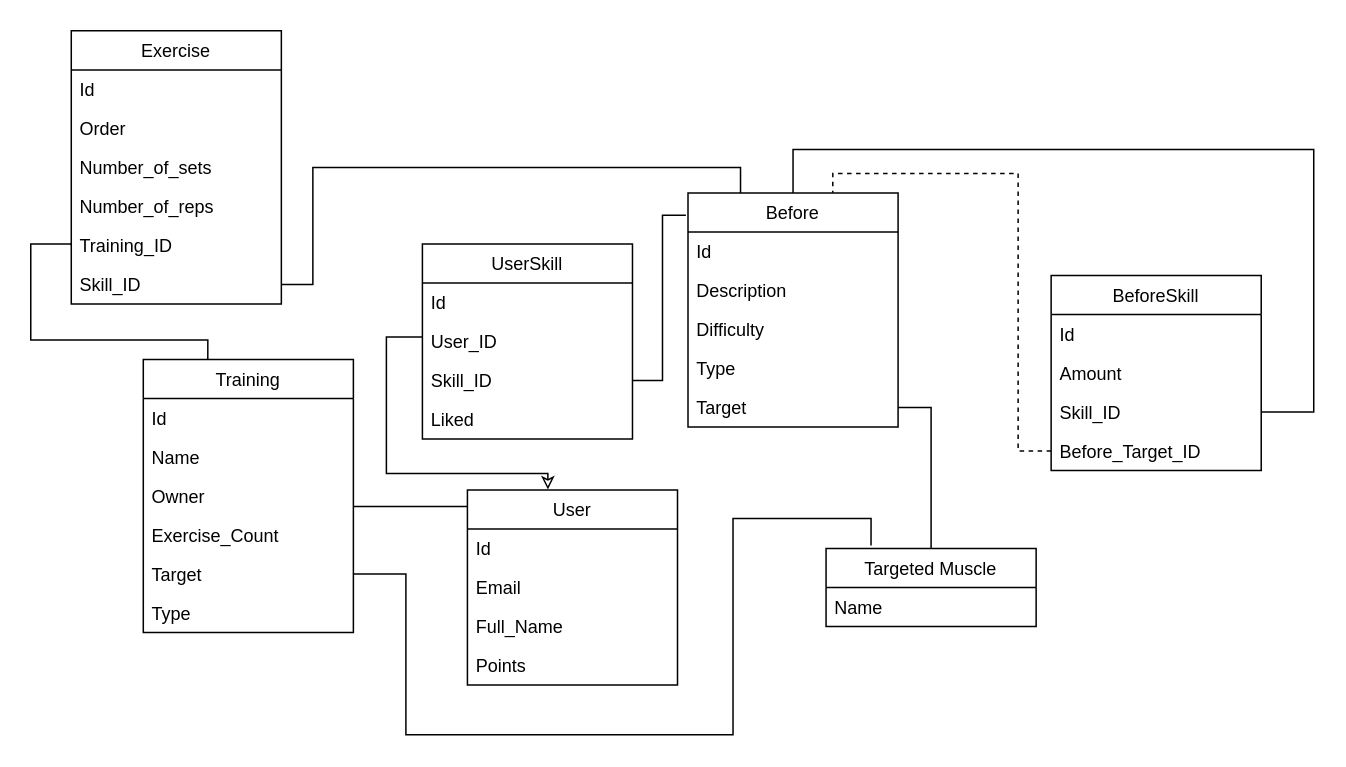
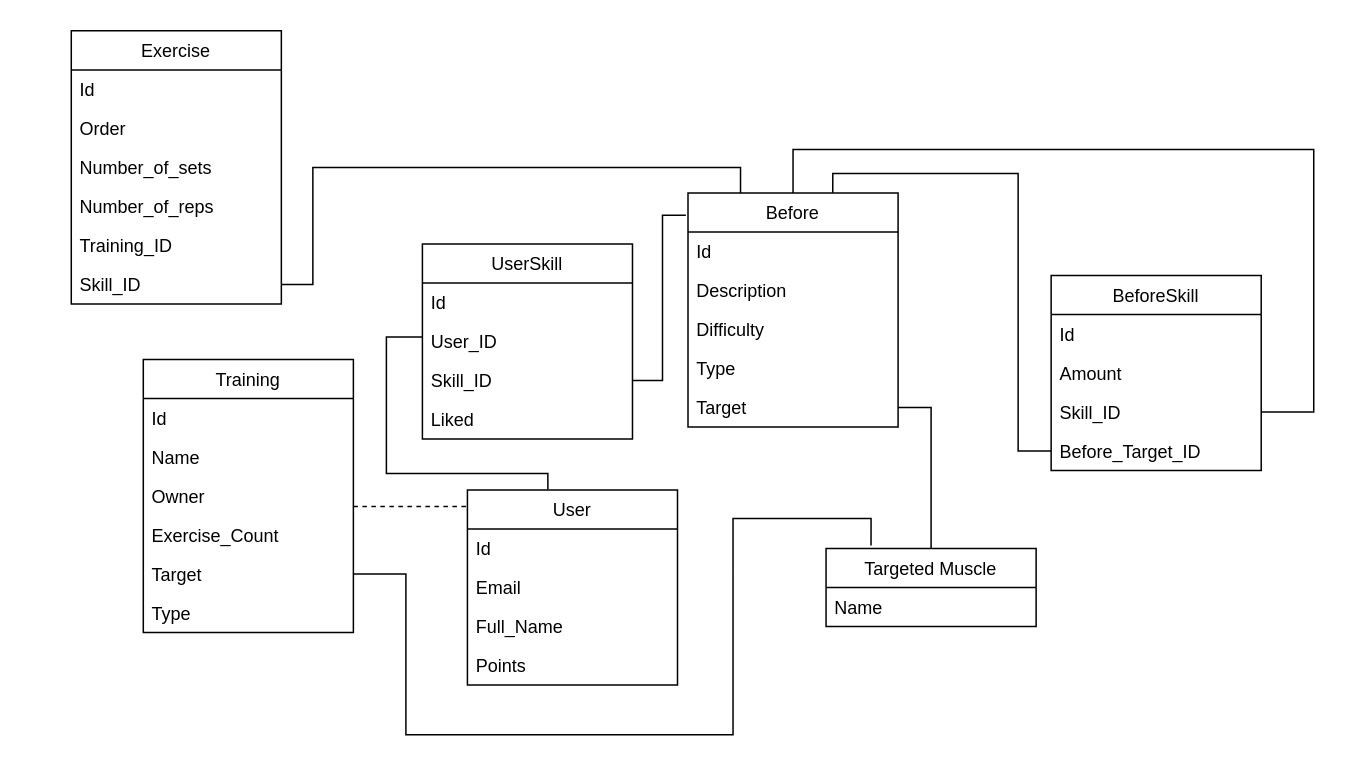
edge "Before" -- "Before_Target_ID": style dashed -> solid
edge "Training_ID" -- "Training": removed
edge "User_ID" -> "User": arrowhead classic -> none
edge "Owner" -- "User": style solid -> dashed
